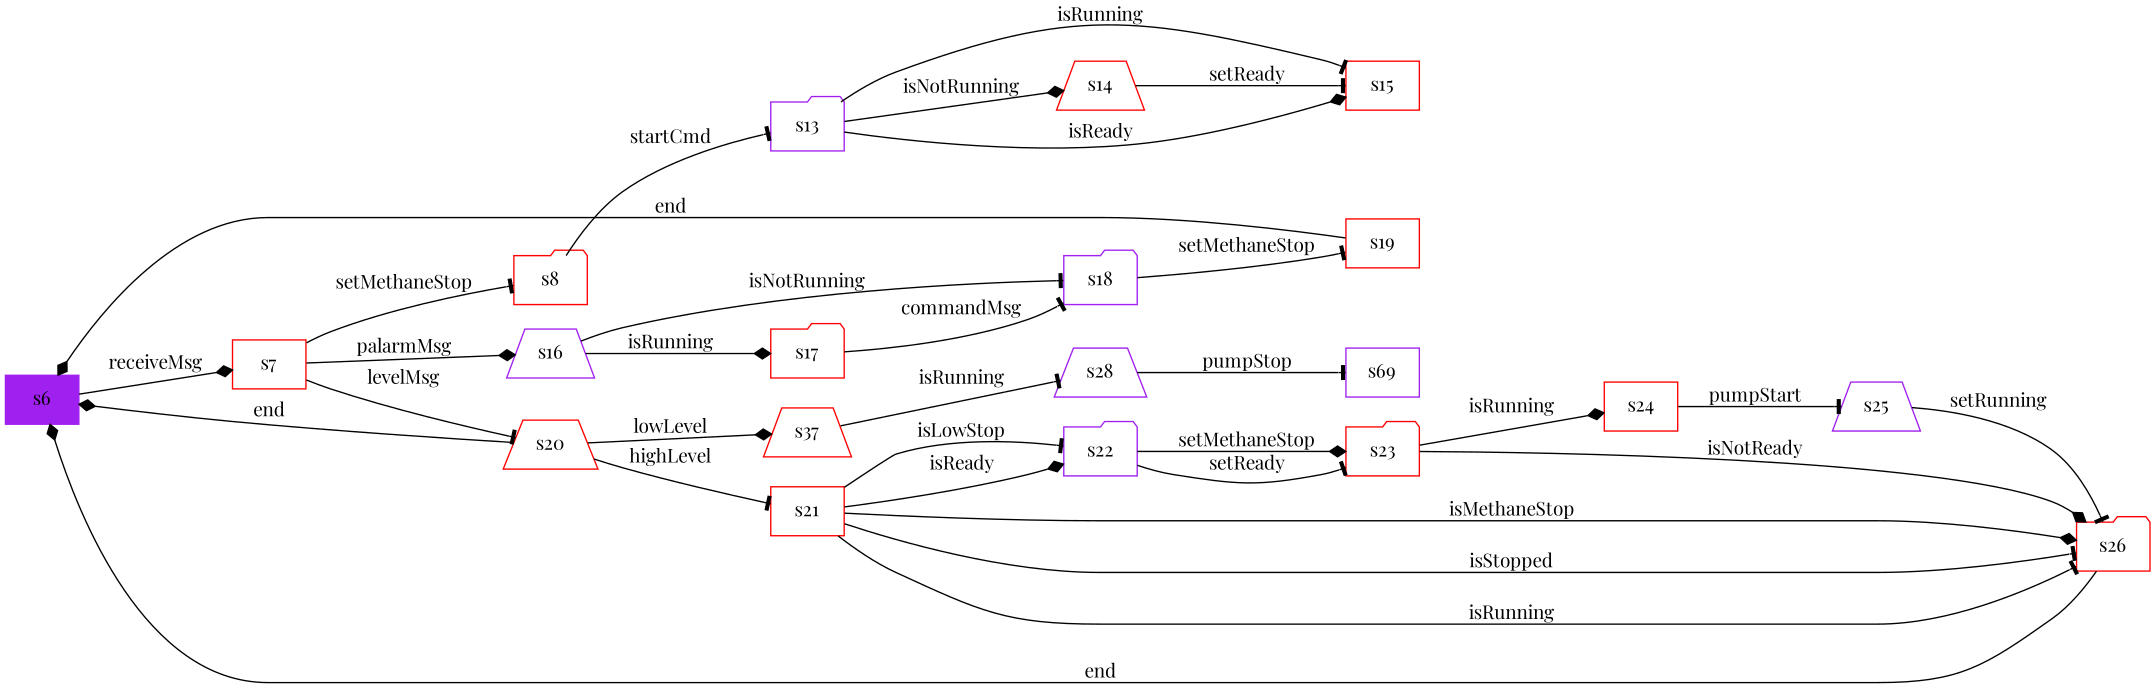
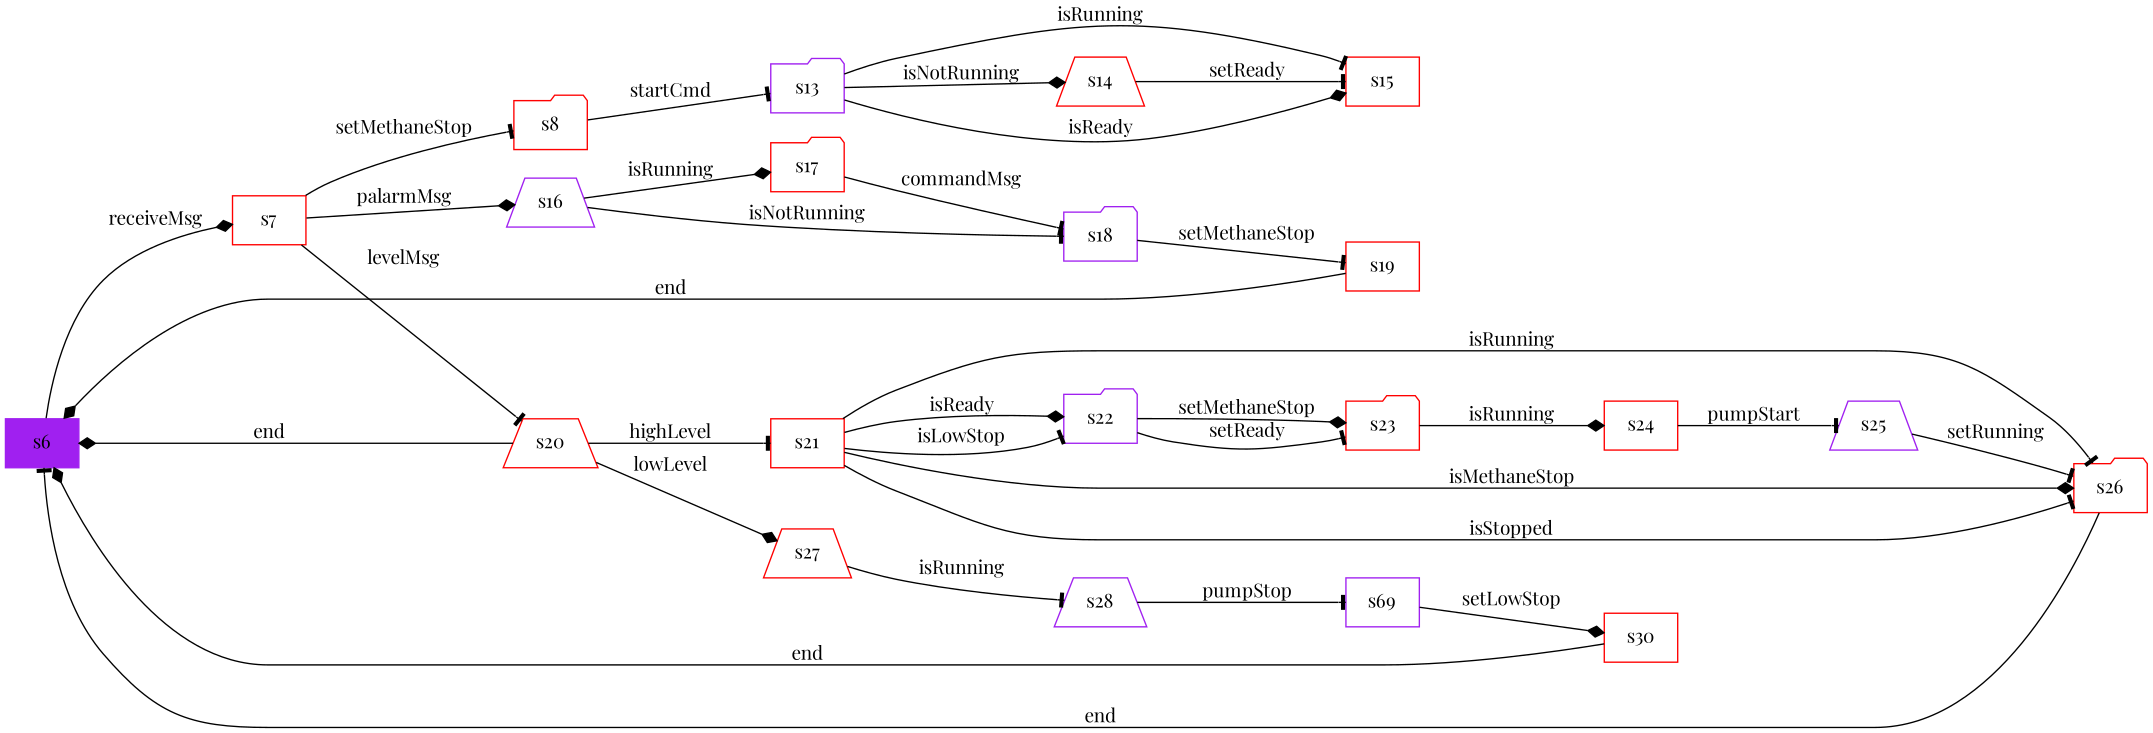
node "s37": label "s37" -> "s27"
edge "s23" -> "s26": removed, label "isNotReady"
node "s30": added
edge "s26" -> "s6": arrowhead diamond -> tee
